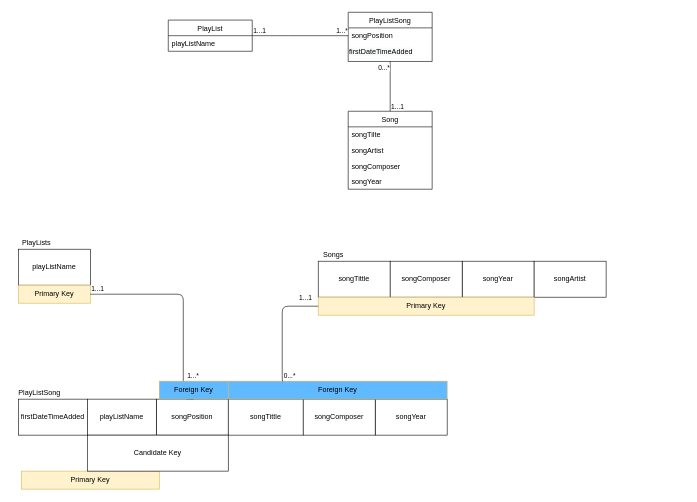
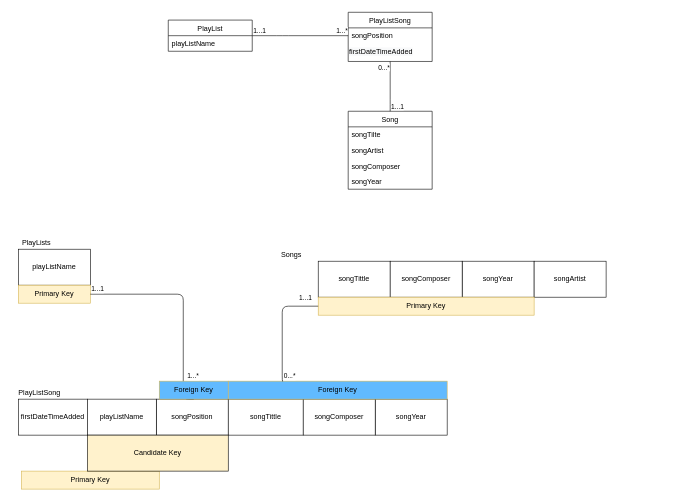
node "Songs": moved (333, 255) -> (291, 255)
node "Candidate Key": fillcolor #ffffff -> #fff2cc
